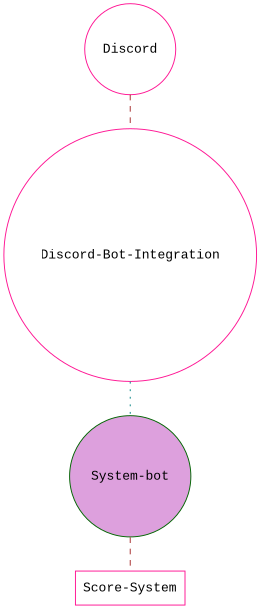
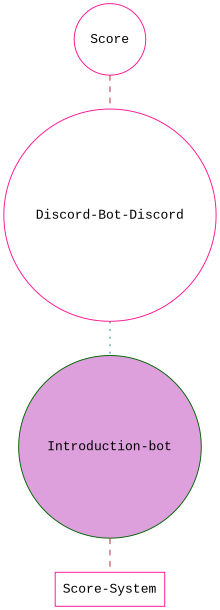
node "Discord": label "Discord" -> "Score"
node "Discord-Bot-Integration": label "Discord-Bot-Integration" -> "Discord-Bot-Discord"
node "System-bot": label "System-bot" -> "Introduction-bot"
